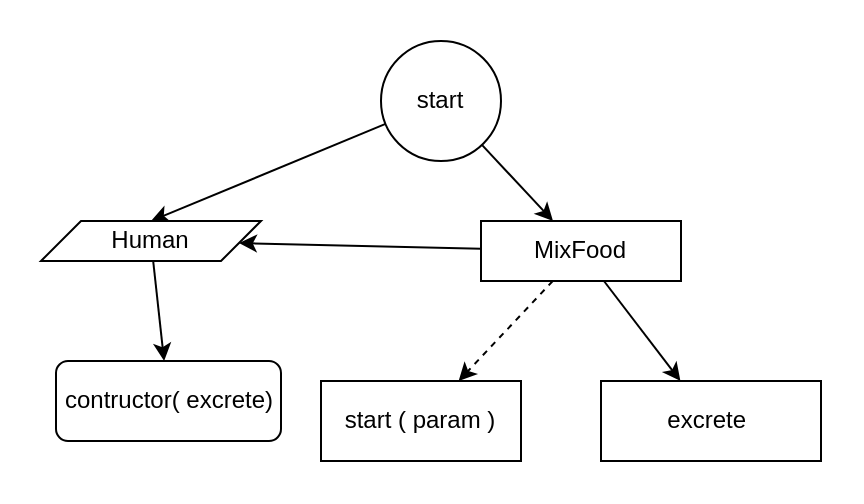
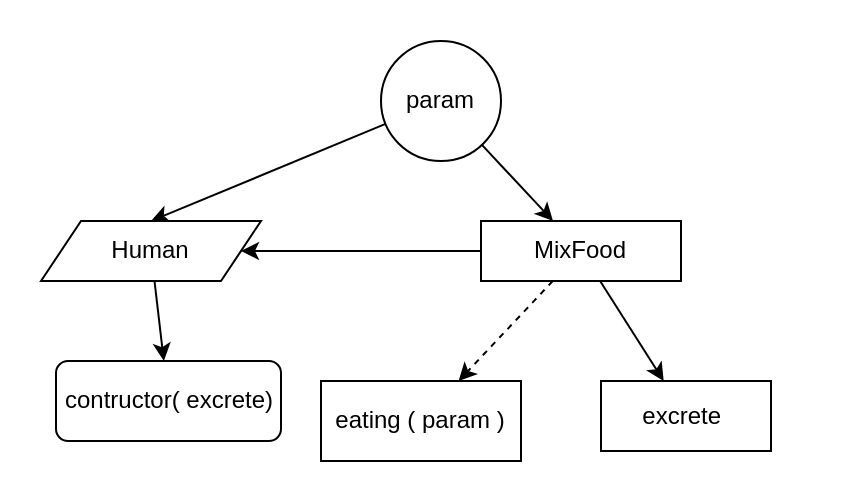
node "start": label "start" -> "param"
node "Human": size 220x40 -> 220x60
node "start ( param )": label "start ( param )" -> "eating ( param )"
node "excrete": size 220x80 -> 170x70
